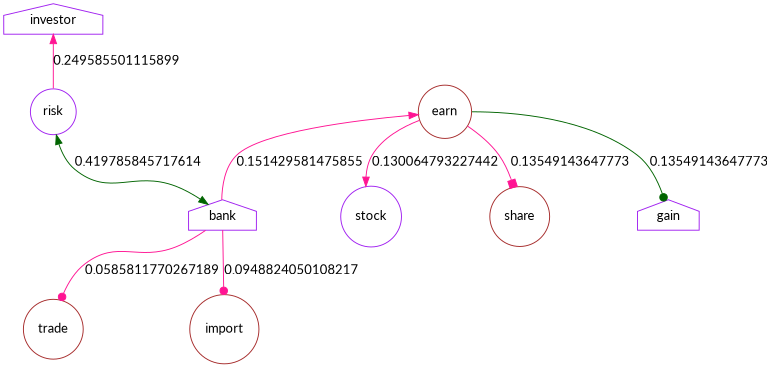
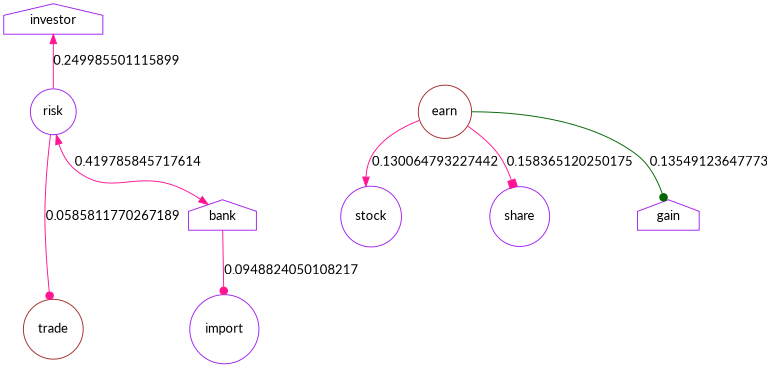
edge "risk" -> "investor": label "0.249585501115899" -> "0.249985501115899"
edge "bank" -> "earn": removed, label "0.151429581475855"
edge "earn" -> "share": label "0.13549143647773" -> "0.158365120250175"
edge "earn" -> "gain": label "0.13549143647773" -> "0.13549123647773"
edge "risk" -- "bank": color darkgreen -> deeppink
node "share": color brown -> purple
edge "bank" -> "trade": now "risk" -> "trade"
node "import": color brown -> purple
